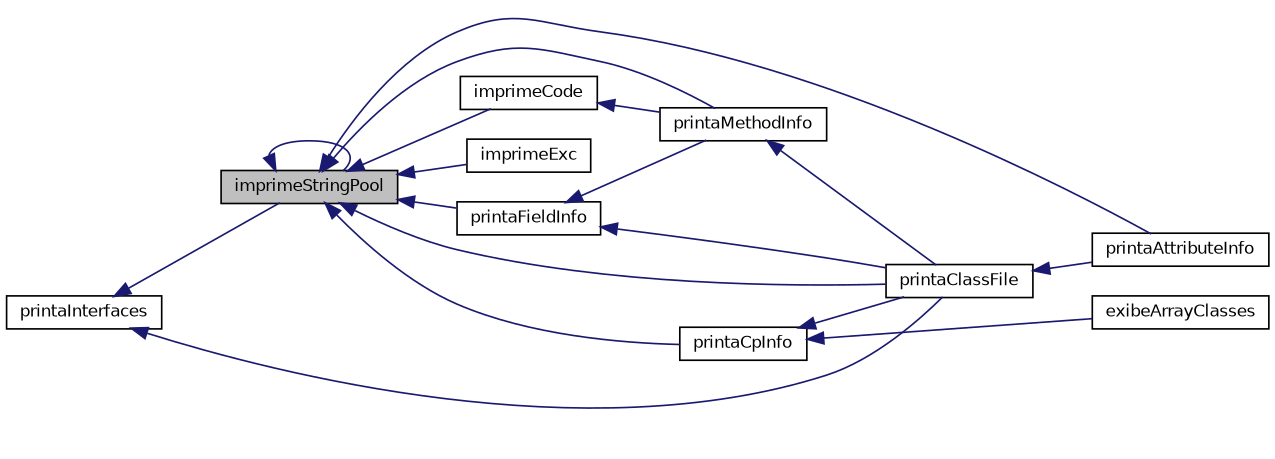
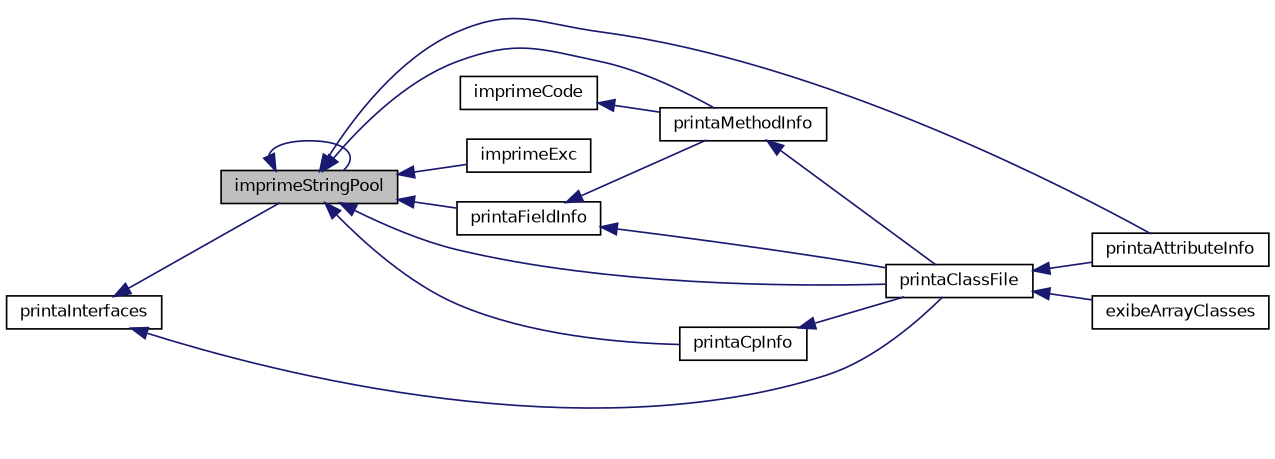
edge "imprimeCode" -> "imprimeStringPool": removed
edge "exibeArrayClasses" -> "printaCpInfo": now "exibeArrayClasses" -> "printaClassFile"
